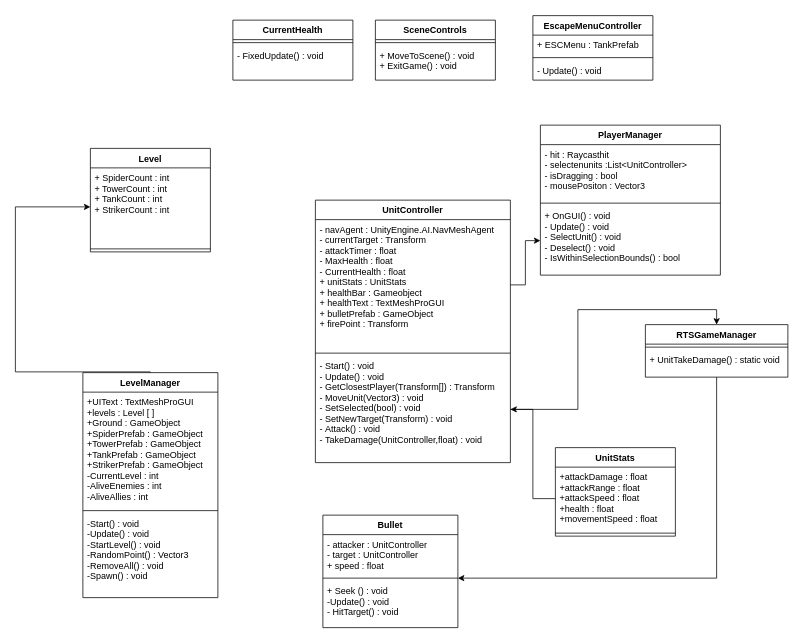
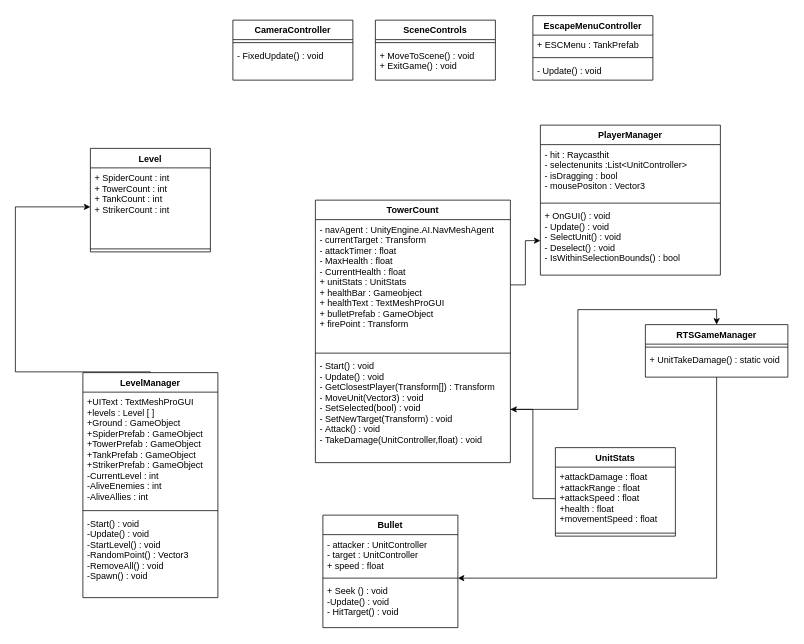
node "CurrentHealth": label "CurrentHealth" -> "CameraController"
node "UnitController": label "UnitController" -> "TowerCount"
